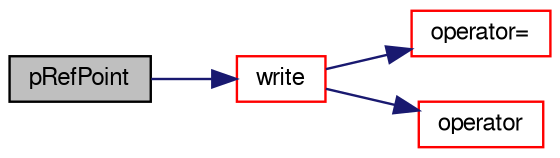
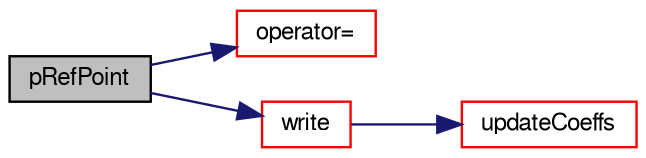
edge "write" -> "operator=": now "pRefPoint" -> "operator="
node "operator": label "operator" -> "updateCoeffs"
